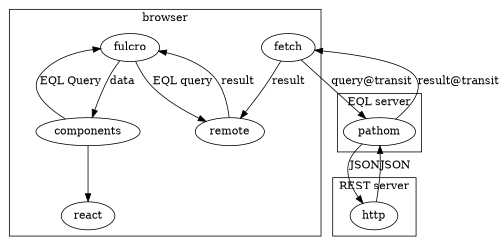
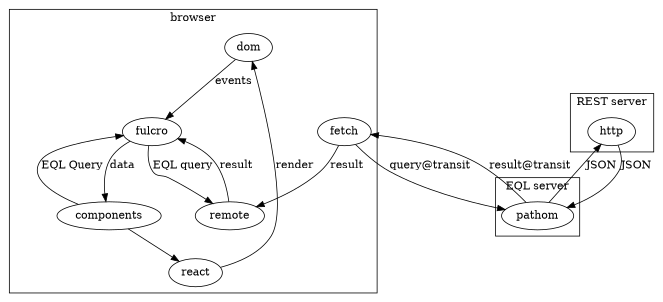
node "dom": added
